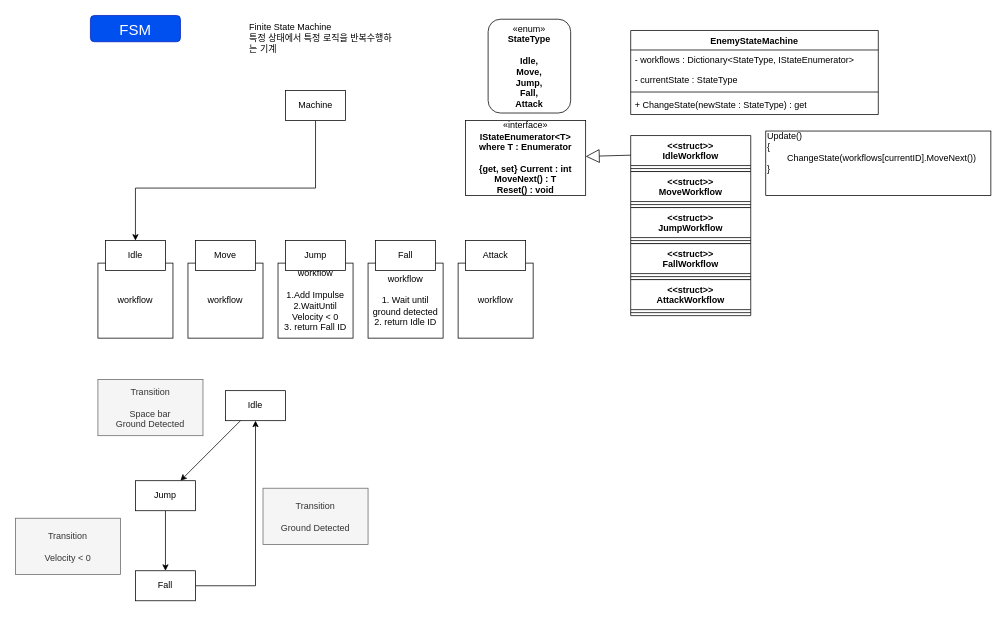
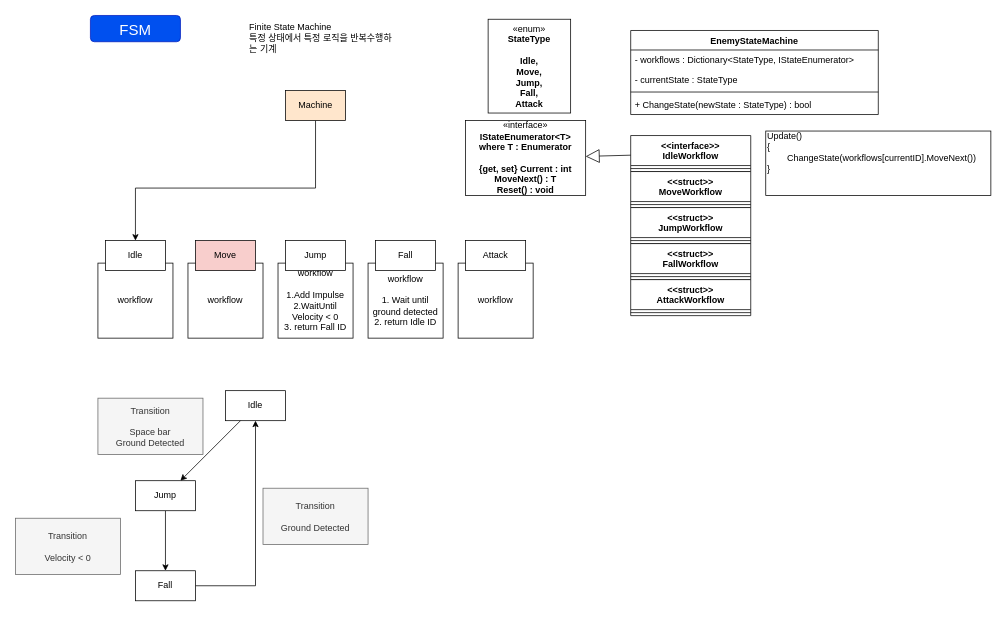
node "«enum» StateType Idle, Move, Jump, Fall, Attack": shape rounded rectangle -> rectangle
node "Machine": fillcolor #ffffff -> #ffe6cc
node "+ ChangeState(newState : StateType) : get": label "+ ChangeState(newState : StateType) : get" -> "+ ChangeState(newState : StateType) : bool"
node "<<struct>> IdleWorkflow": label "<<struct>> IdleWorkflow" -> "<<interface>> IdleWorkflow"
node "Move": fillcolor #ffffff -> #f8cecc
node "Transition Space bar Ground Detected": moved (150, 407) -> (150, 426)
